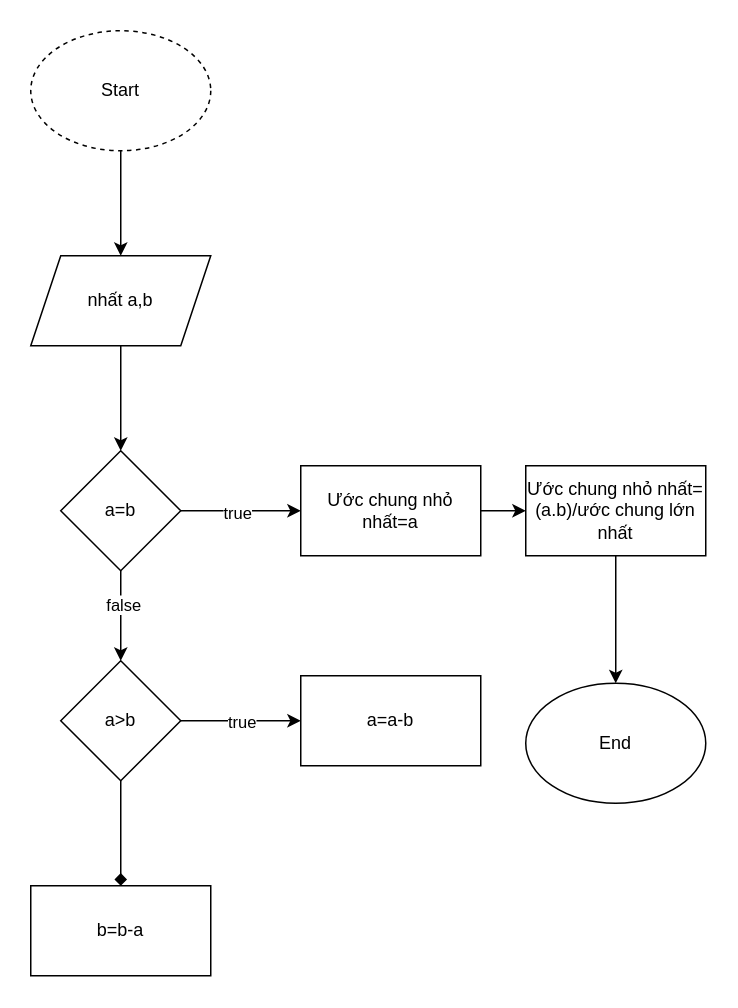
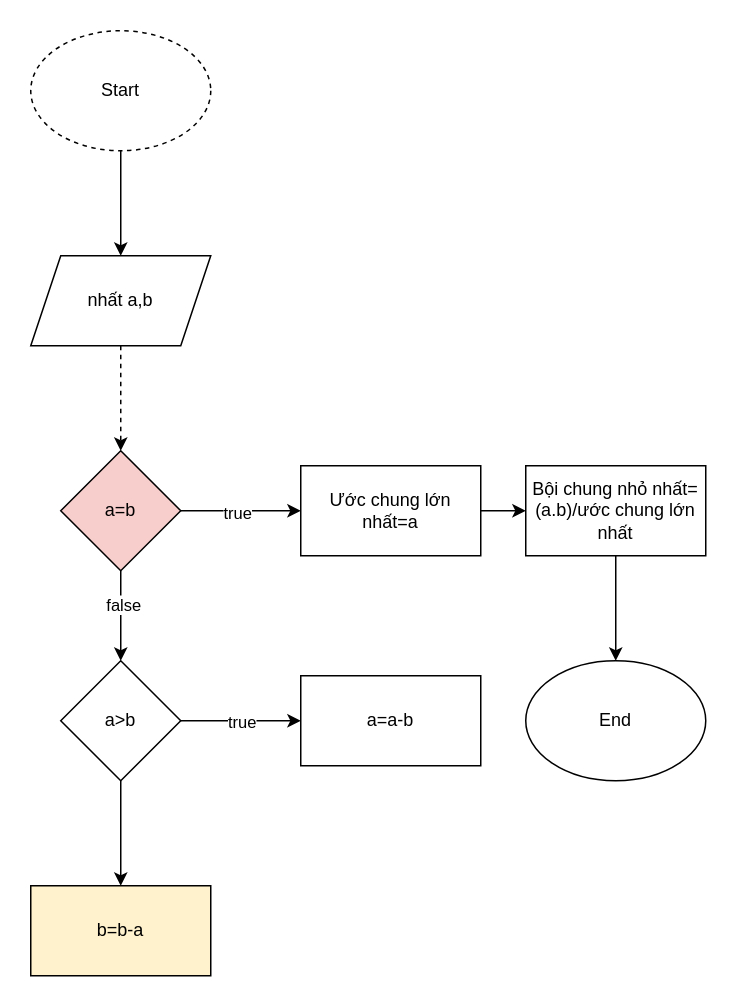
edge "nhất a,b" -> "a=b": style solid -> dashed
node "a=b": fillcolor #ffffff -> #f8cecc
node "Ước chung nhỏ nhất=a": label "Ước chung nhỏ nhất=a" -> "Ước chung lớn nhất=a"
node "Ước chung nhỏ nhất=(a.b)/ước chung lớn nhất": label "Ước chung nhỏ nhất=(a.b)/ước chung lớn nhất" -> "Bội chung nhỏ nhất=(a.b)/ước chung lớn nhất"
node "End": moved (616, 743) -> (616, 721)
edge "a>b" -> "b=b-a": arrowhead diamond -> classic
node "b=b-a": fillcolor #ffffff -> #fff2cc
